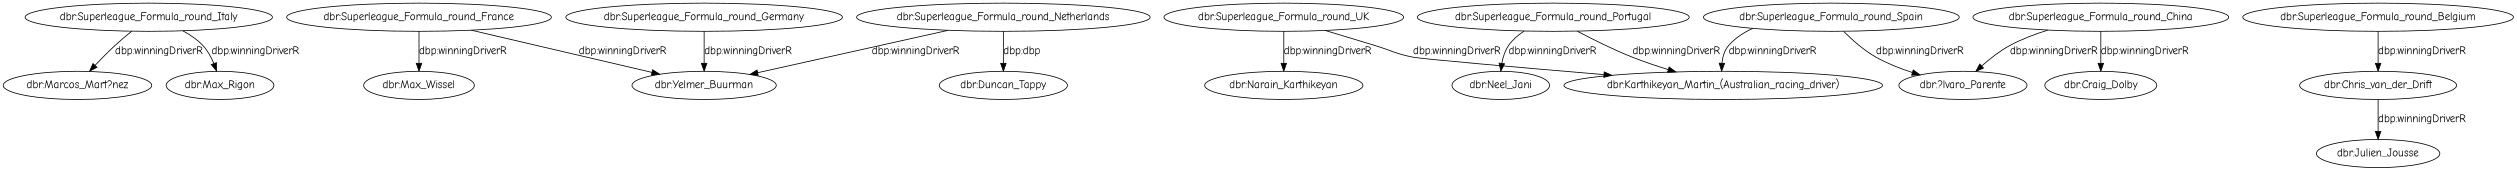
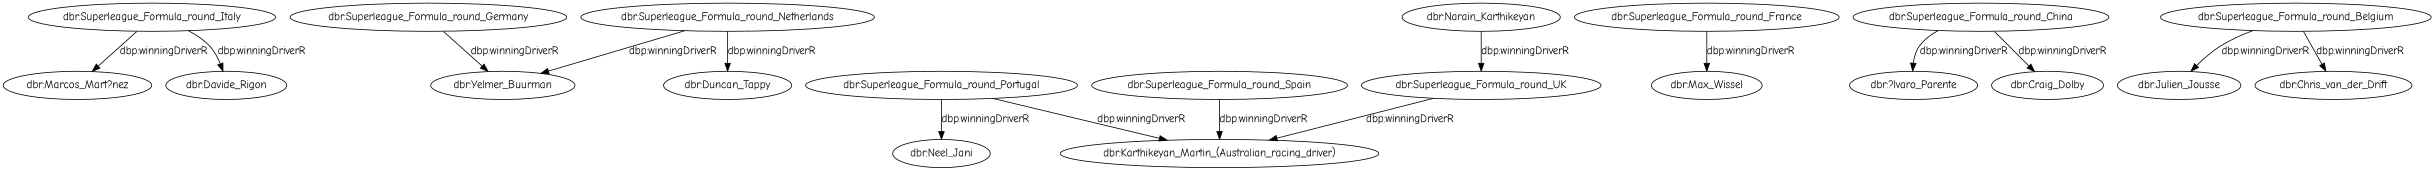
edge "dbr:Superleague_Formula_round_UK" -> "dbr:Narain_Karthikeyan": reversed
edge "dbr:Superleague_Formula_round_France" -> "dbr:Yelmer_Buurman": removed, label "dbp:winningDriverR"
edge "dbr:Superleague_Formula_round_Netherlands" -> "dbr:Duncan_Tappy": label "dbp:dbp" -> "dbp:winningDriverR"
edge "dbr:Superleague_Formula_round_Spain" -> "dbr:?lvaro_Parente": removed, label "dbp:winningDriverR"
node "dbr:Max_Rigon": label "dbr:Max_Rigon" -> "dbr:Davide_Rigon"
edge "dbr:Chris_van_der_Drift" -> "dbr:Julien_Jousse": now "dbr:Superleague_Formula_round_Belgium" -> "dbr:Julien_Jousse"
